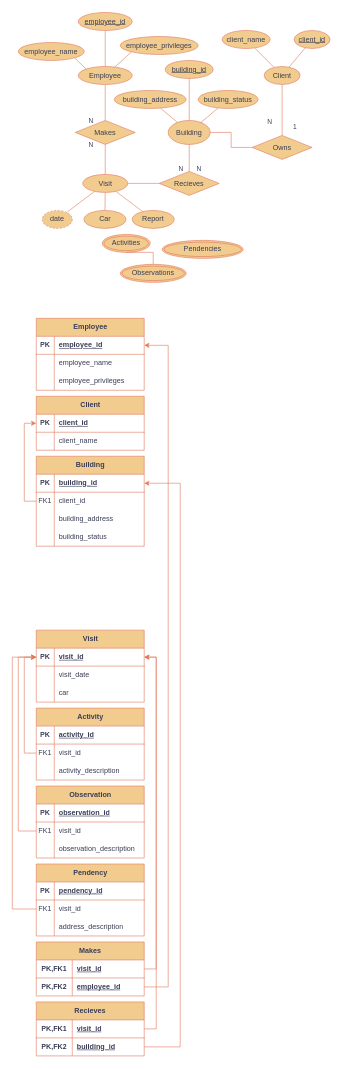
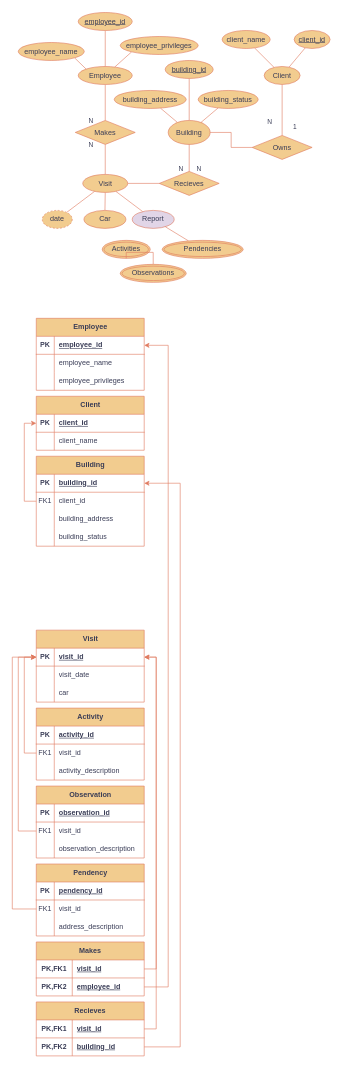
node "Report": fillcolor #f2cc8f -> #e1d5e7
edge "Report" -- "Pendencies": added
node "Activities": moved (126, 243) -> (126, 249)
